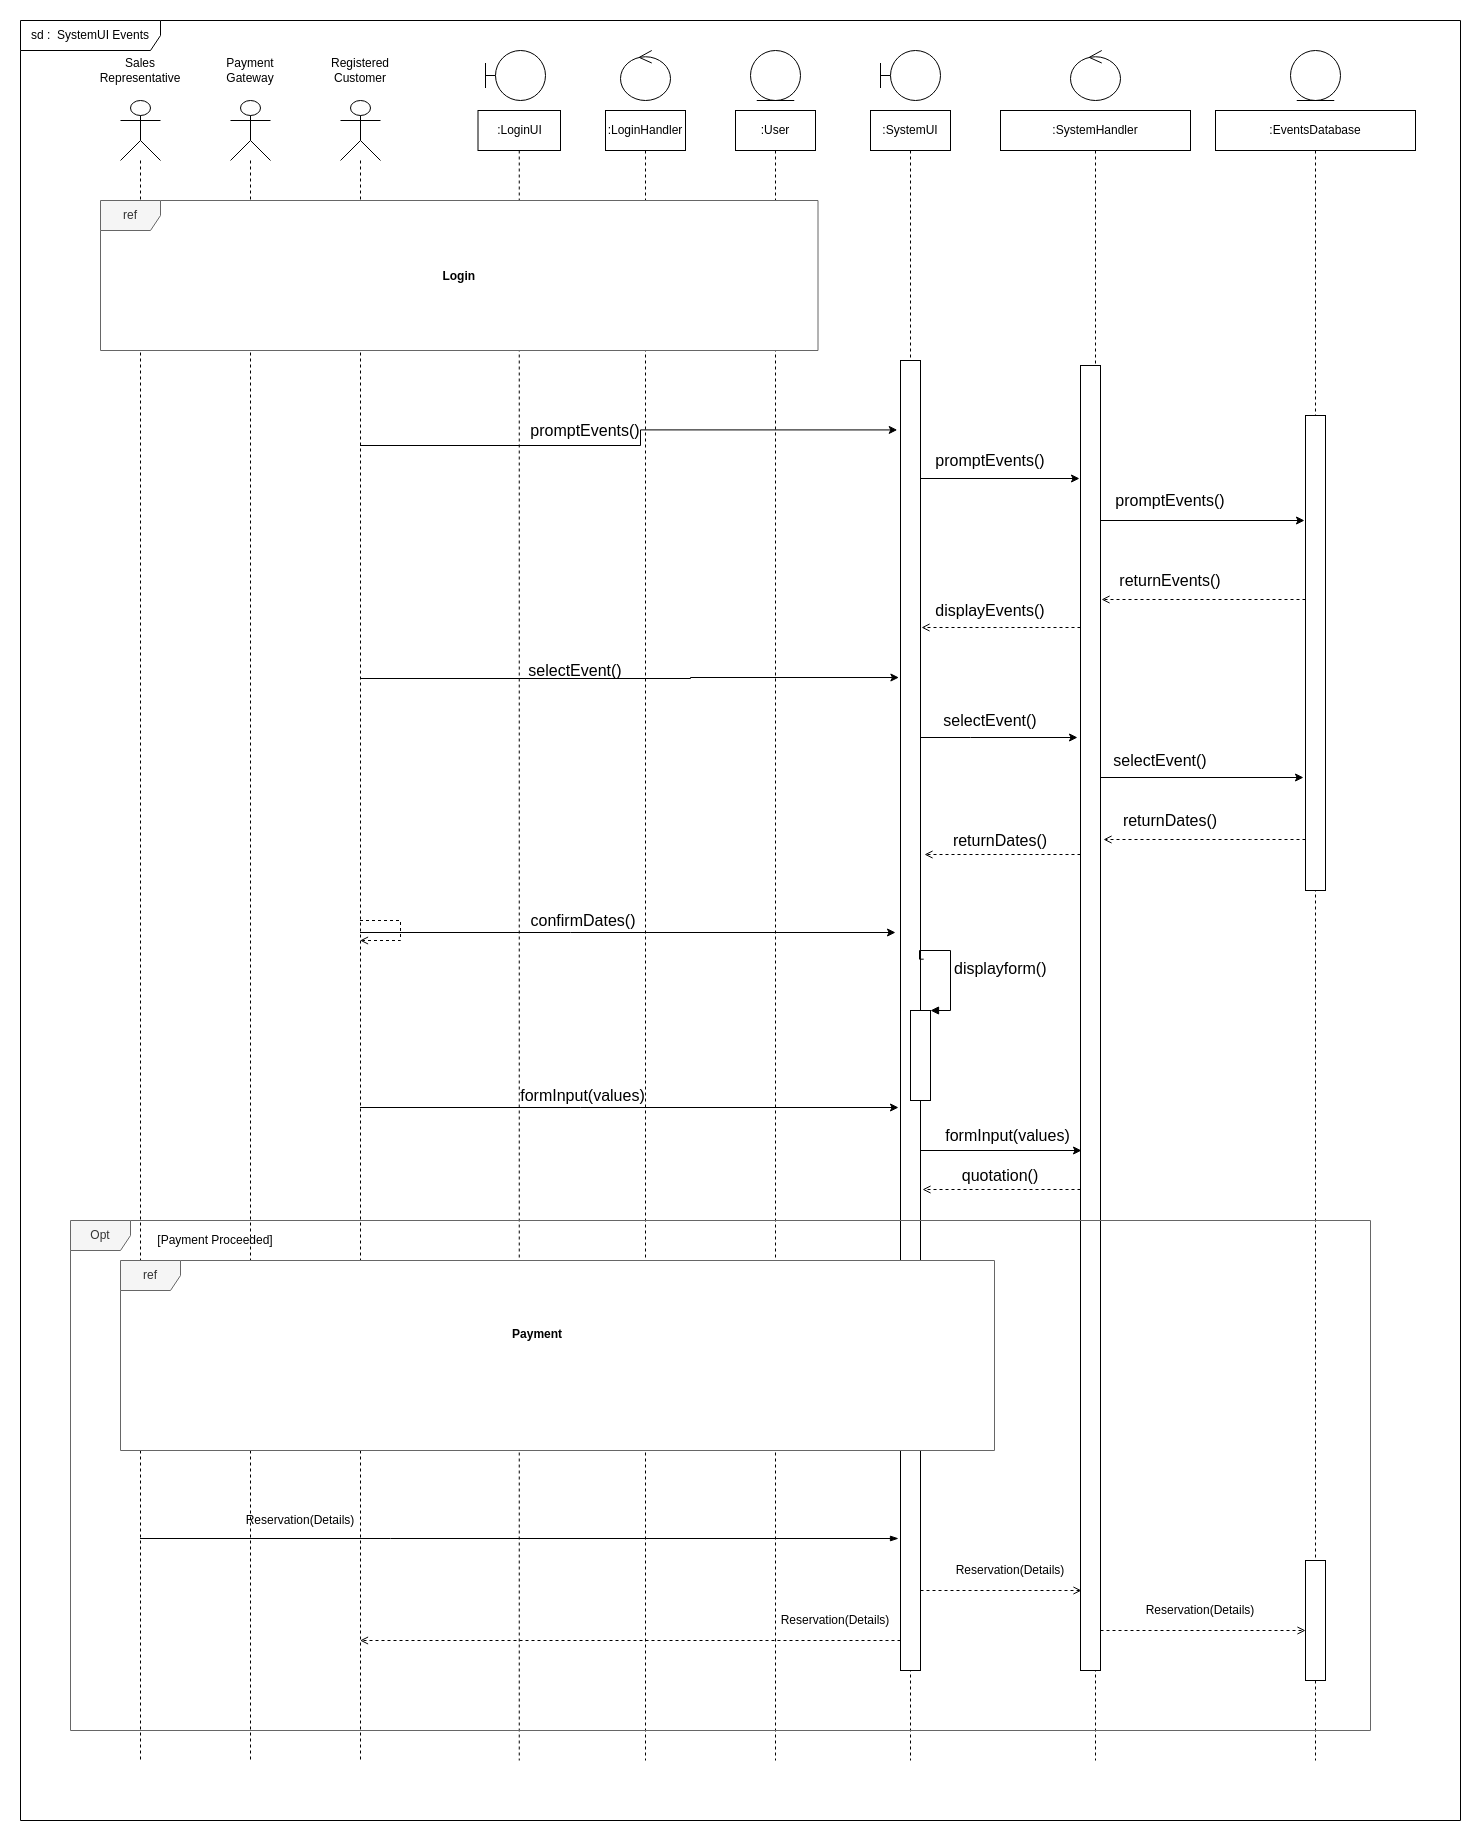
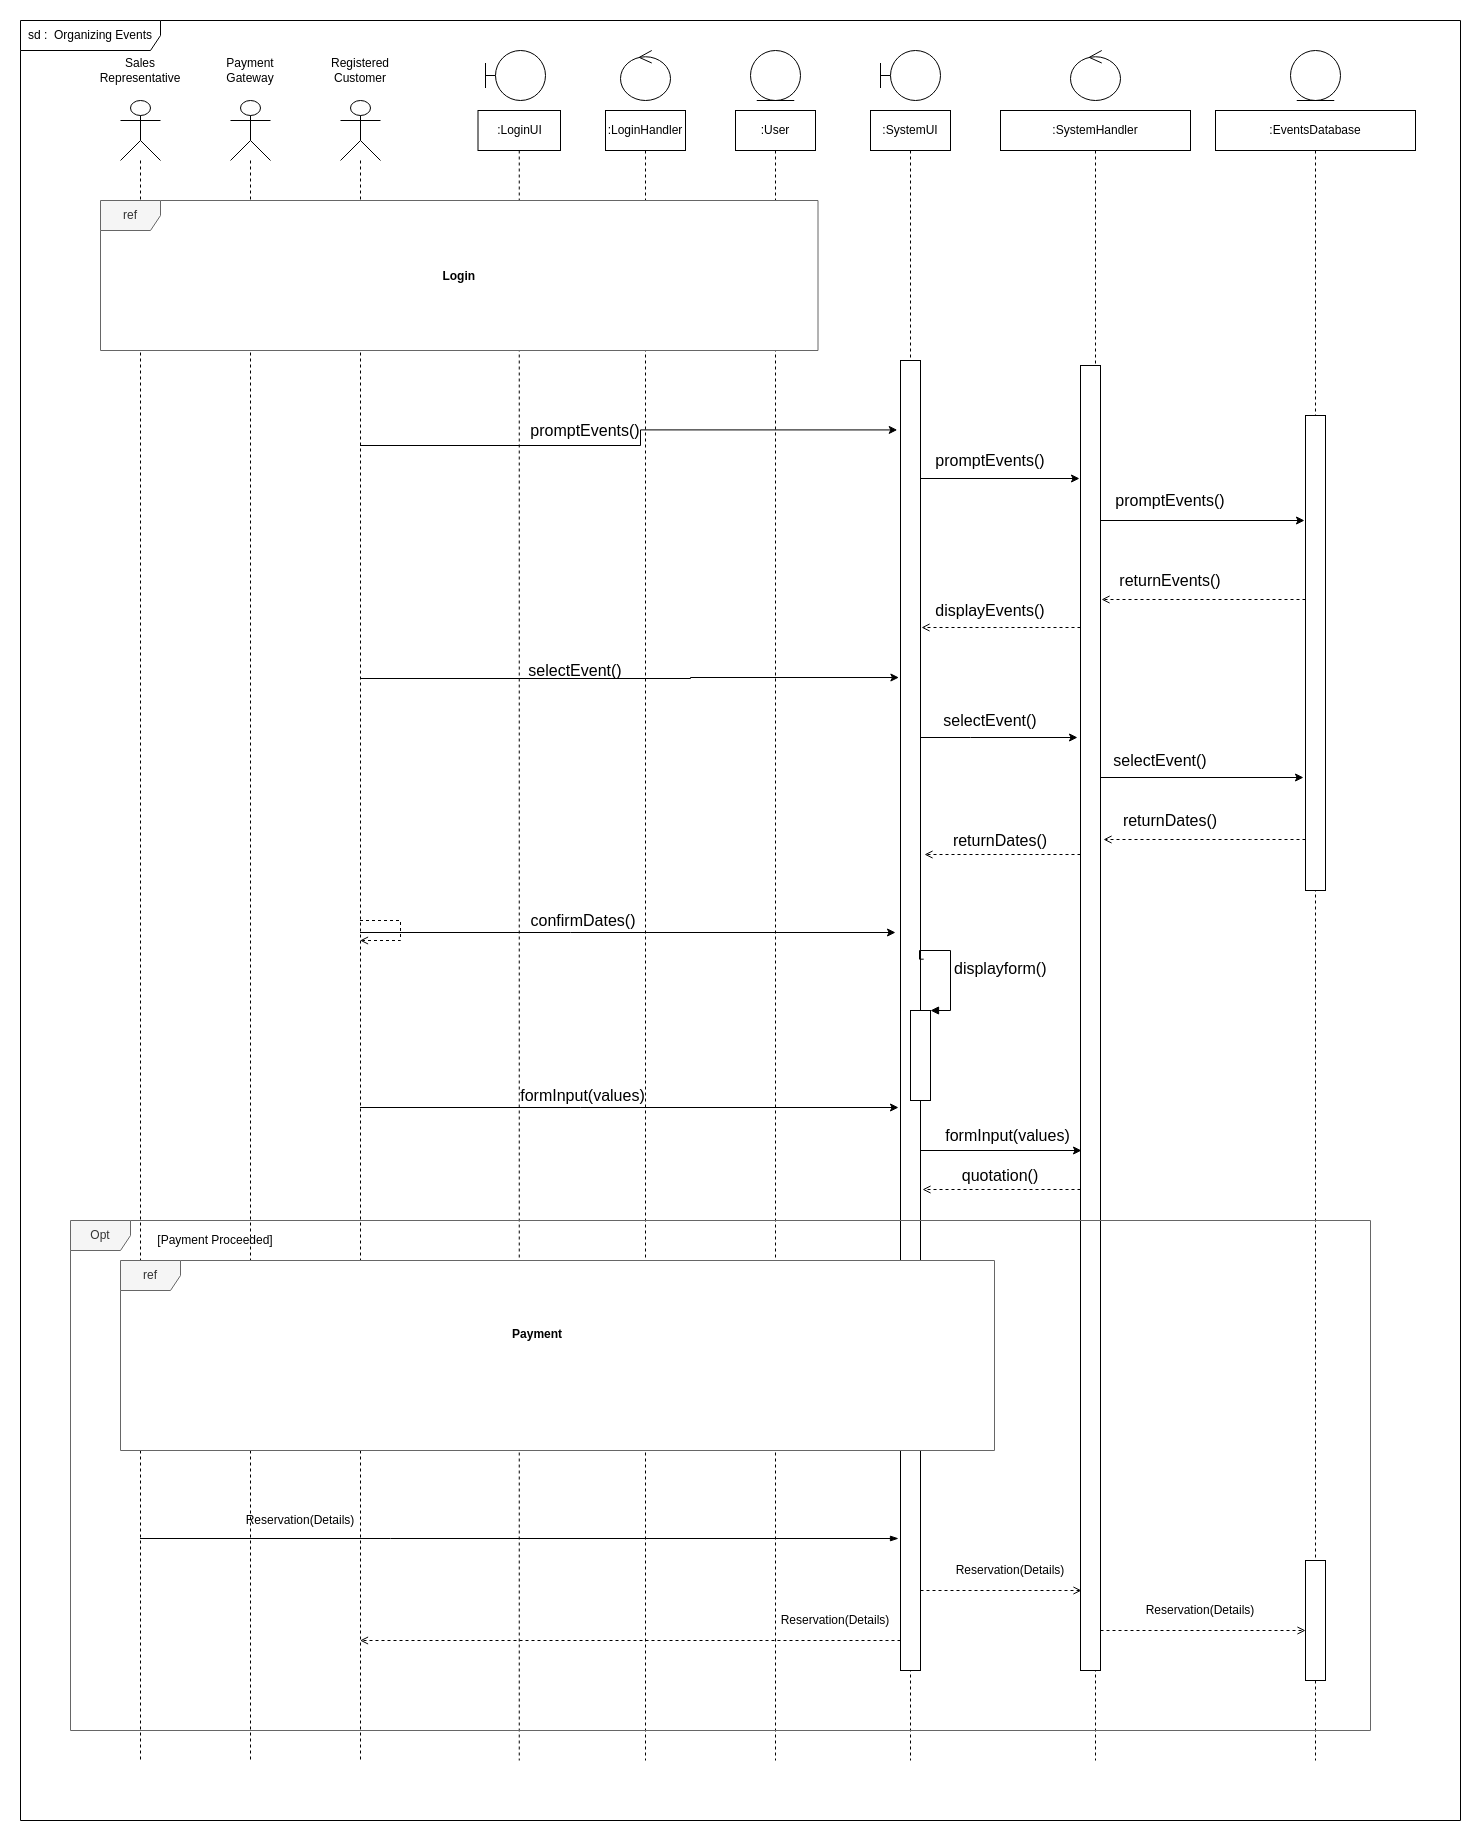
node "sd : SystemUI Events": label "sd : SystemUI Events" -> "sd : Organizing Events"
